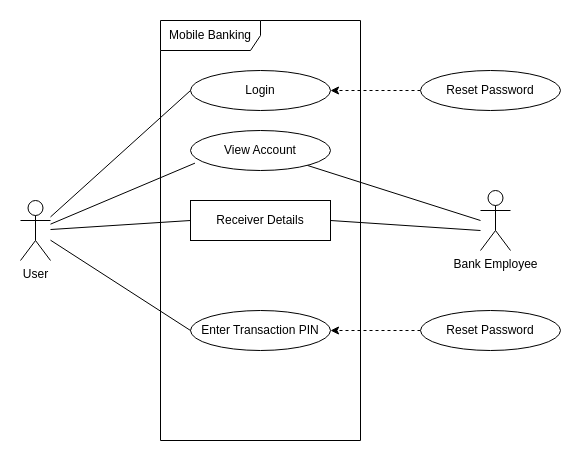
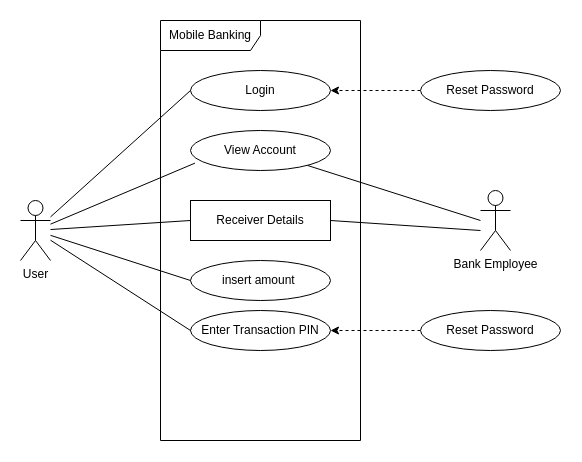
edge "User" -- "insert amount": added
node "insert amount": added
